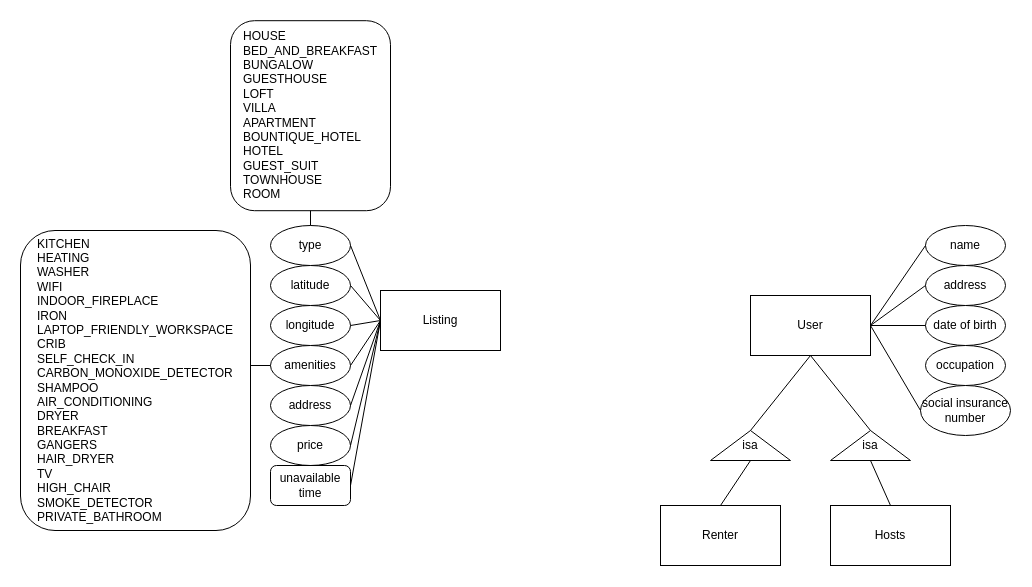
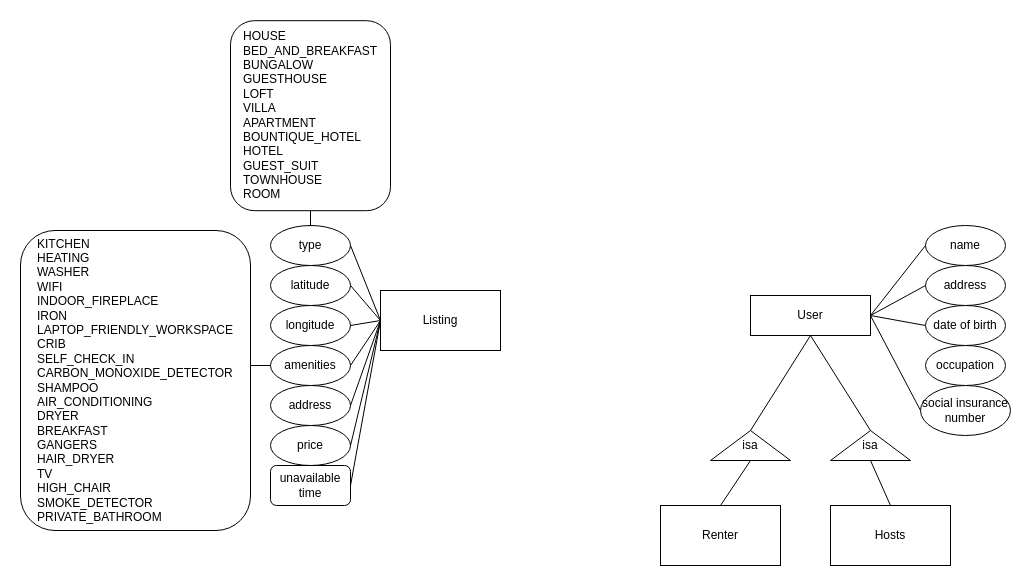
node "User": size 120x60 -> 120x40
